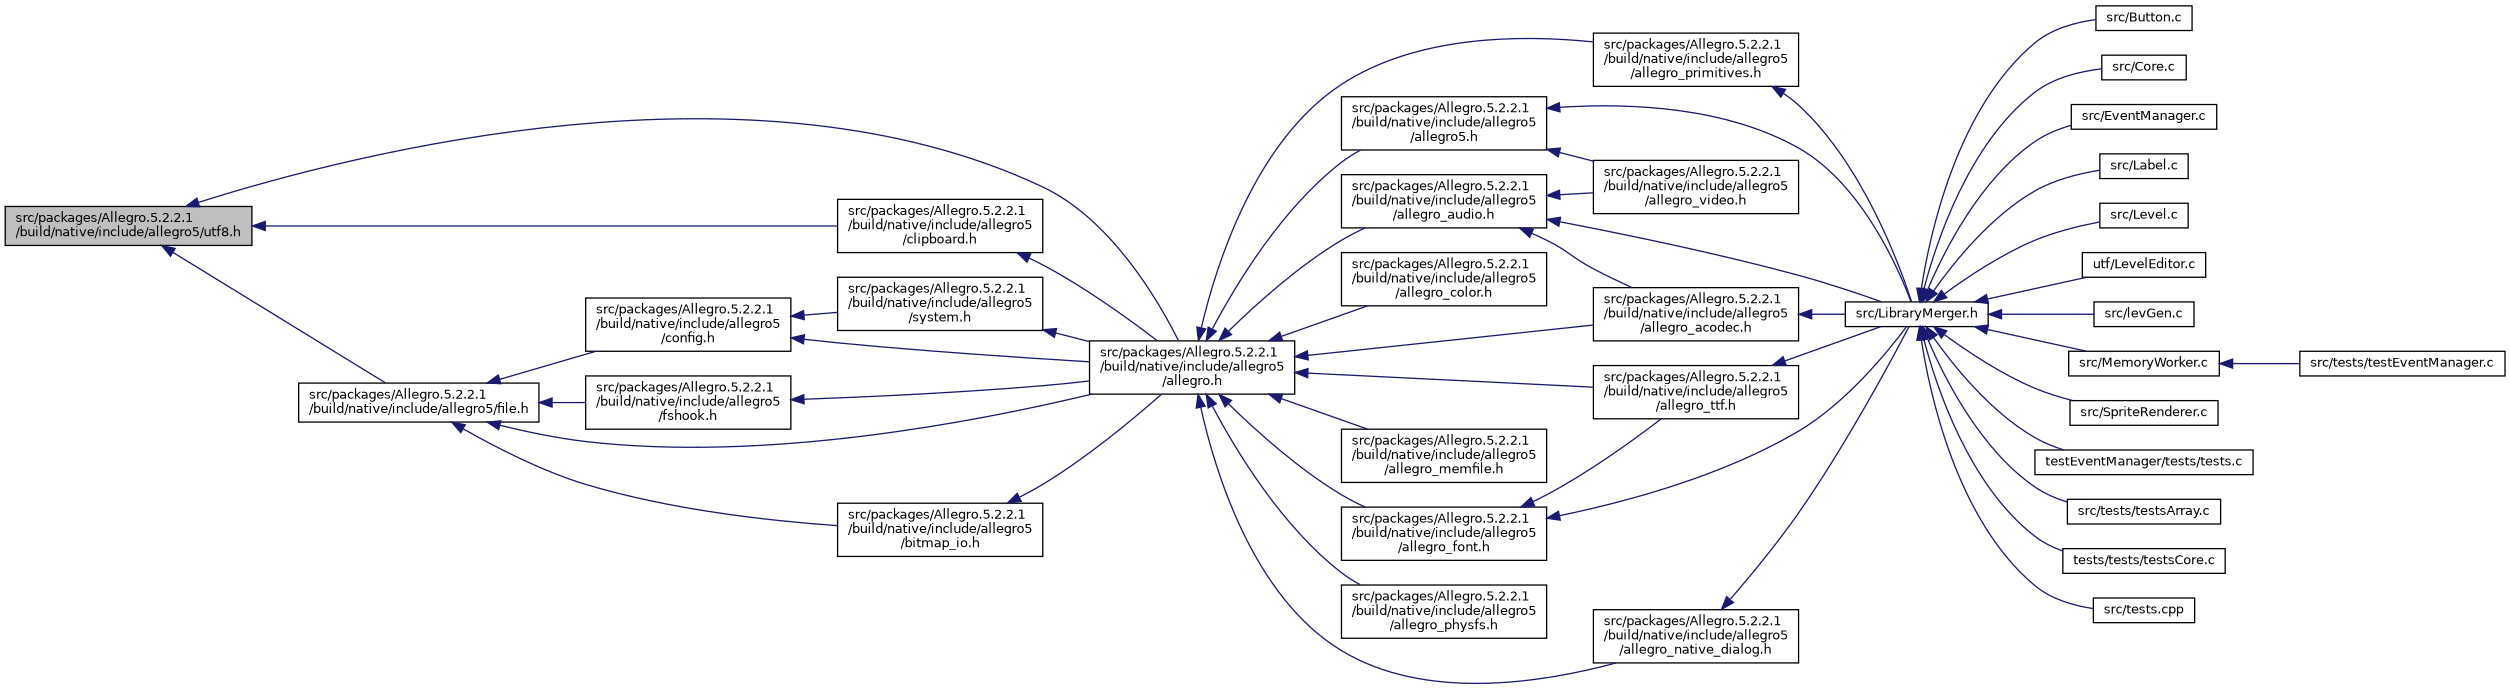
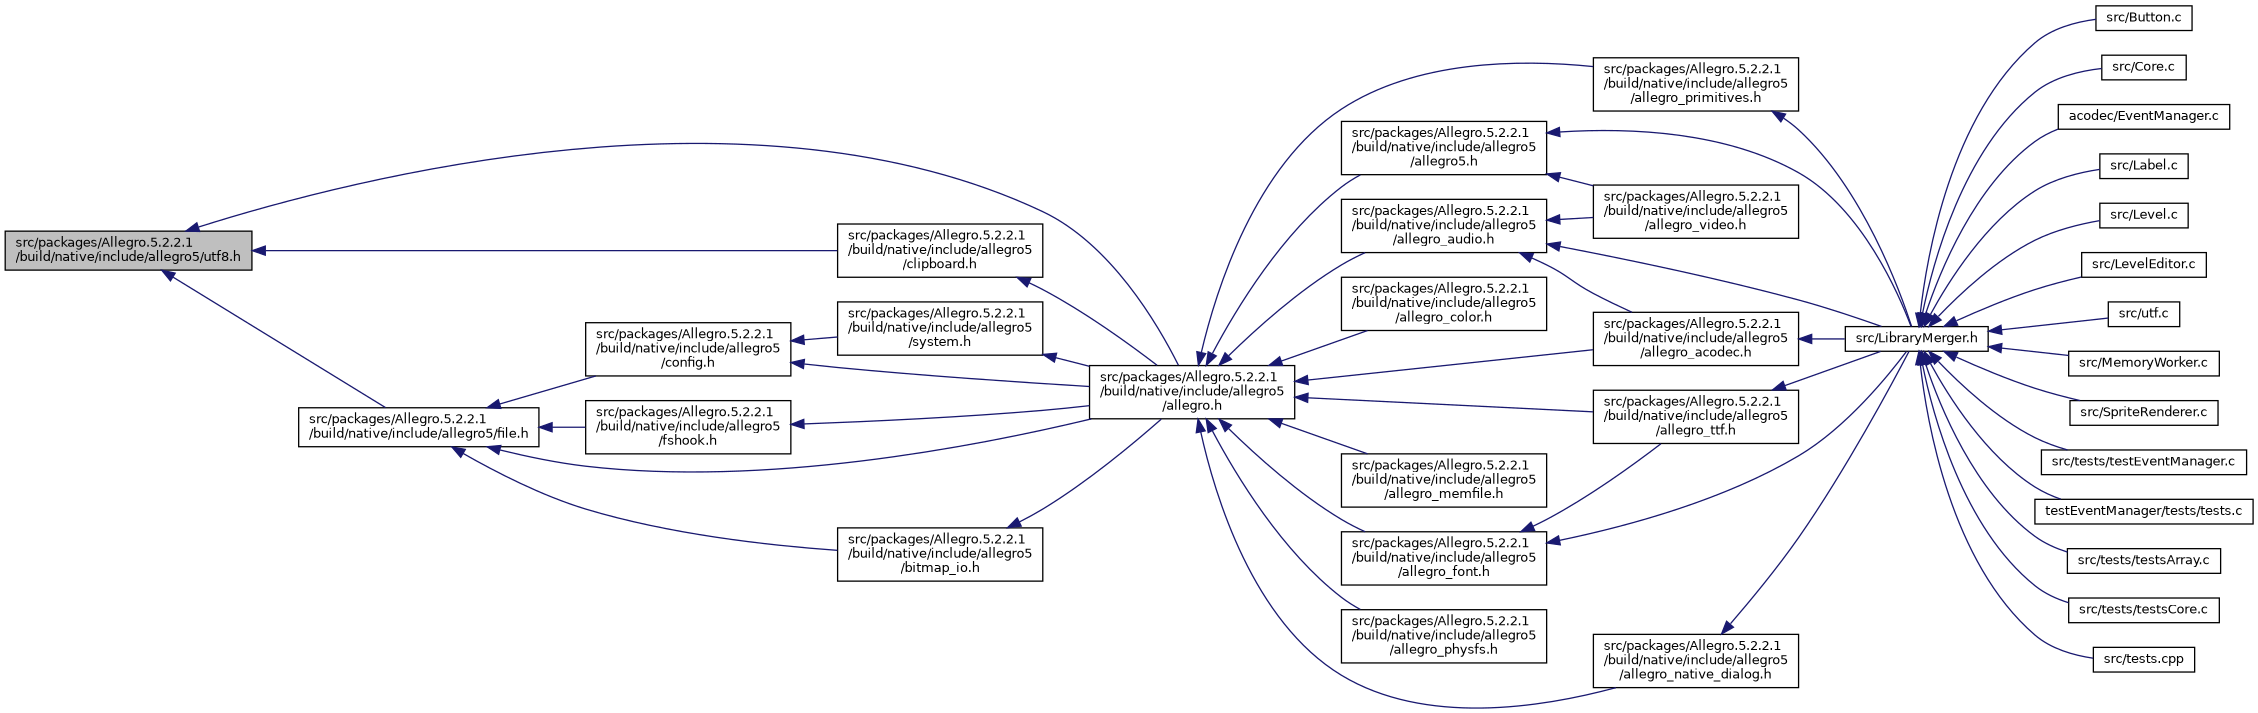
node "src/EventManager.c": label "src/EventManager.c" -> "acodec/EventManager.c"
node "utf/LevelEditor.c": label "utf/LevelEditor.c" -> "src/LevelEditor.c"
node "src/levGen.c": label "src/levGen.c" -> "src/utf.c"
edge "src/tests/testEventManager.c" -> "src/MemoryWorker.c": now "src/tests/testEventManager.c" -> "src/LibraryMerger.h"
node "tests/tests/testsCore.c": label "tests/tests/testsCore.c" -> "src/tests/testsCore.c"
